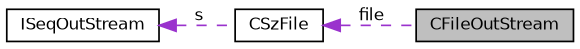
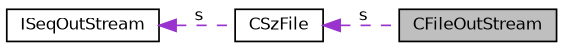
edge "CFileOutStream" -> "CSzFile": label " file" -> " s"
